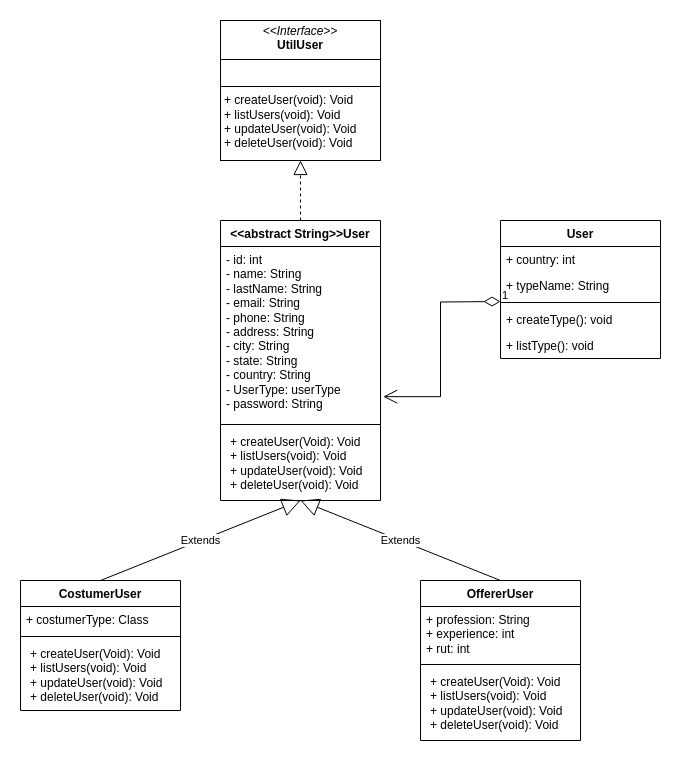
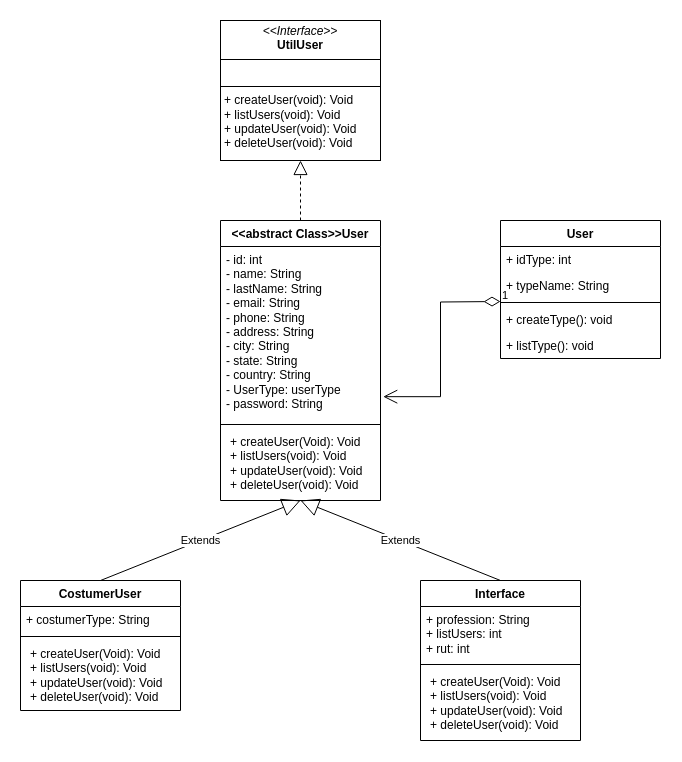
node "<<abstract String>>User": label "<<abstract String>>User" -> "<<abstract Class>>User"
node "+ country: int": label "+ country: int" -> "+ idType: int"
node "OffererUser": label "OffererUser" -> "Interface"
node "+ costumerType: Class": label "+ costumerType: Class" -> "+ costumerType: String"
node "+ profession: String + experience: int + rut: int": label "+ profession: String + experience: int + rut: int" -> "+ profession: String + listUsers: int + rut: int"
